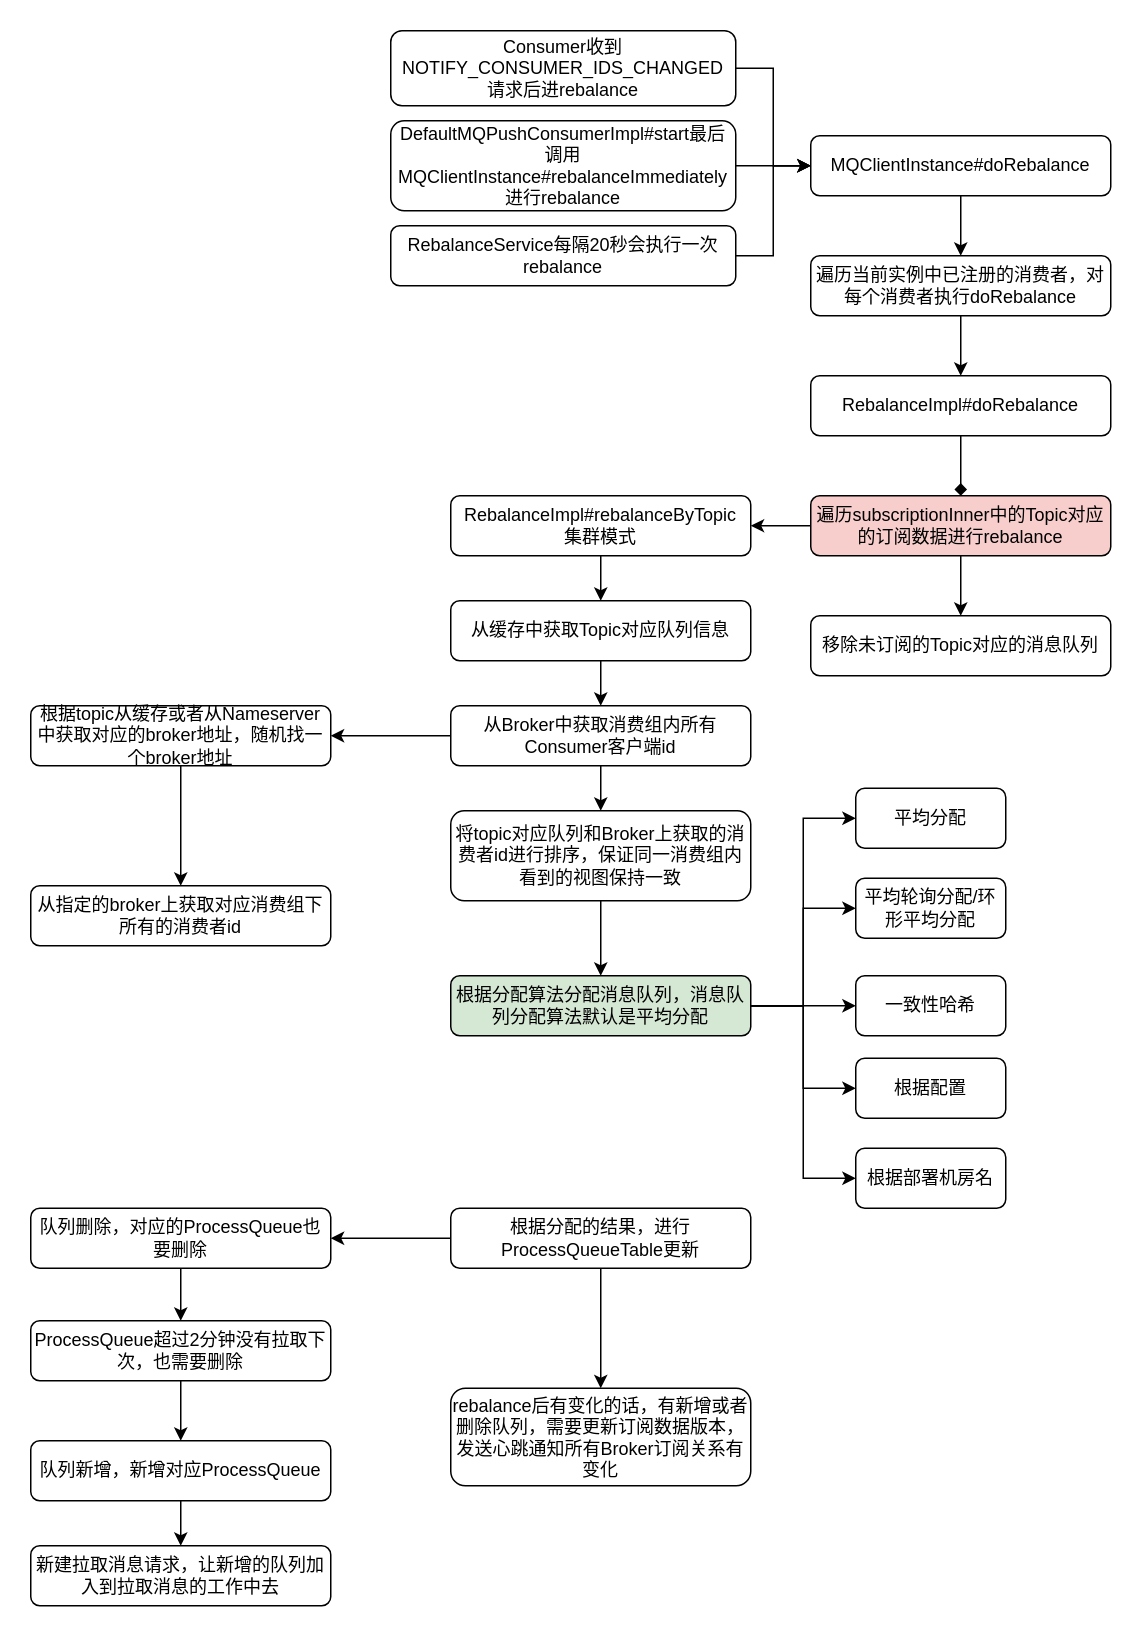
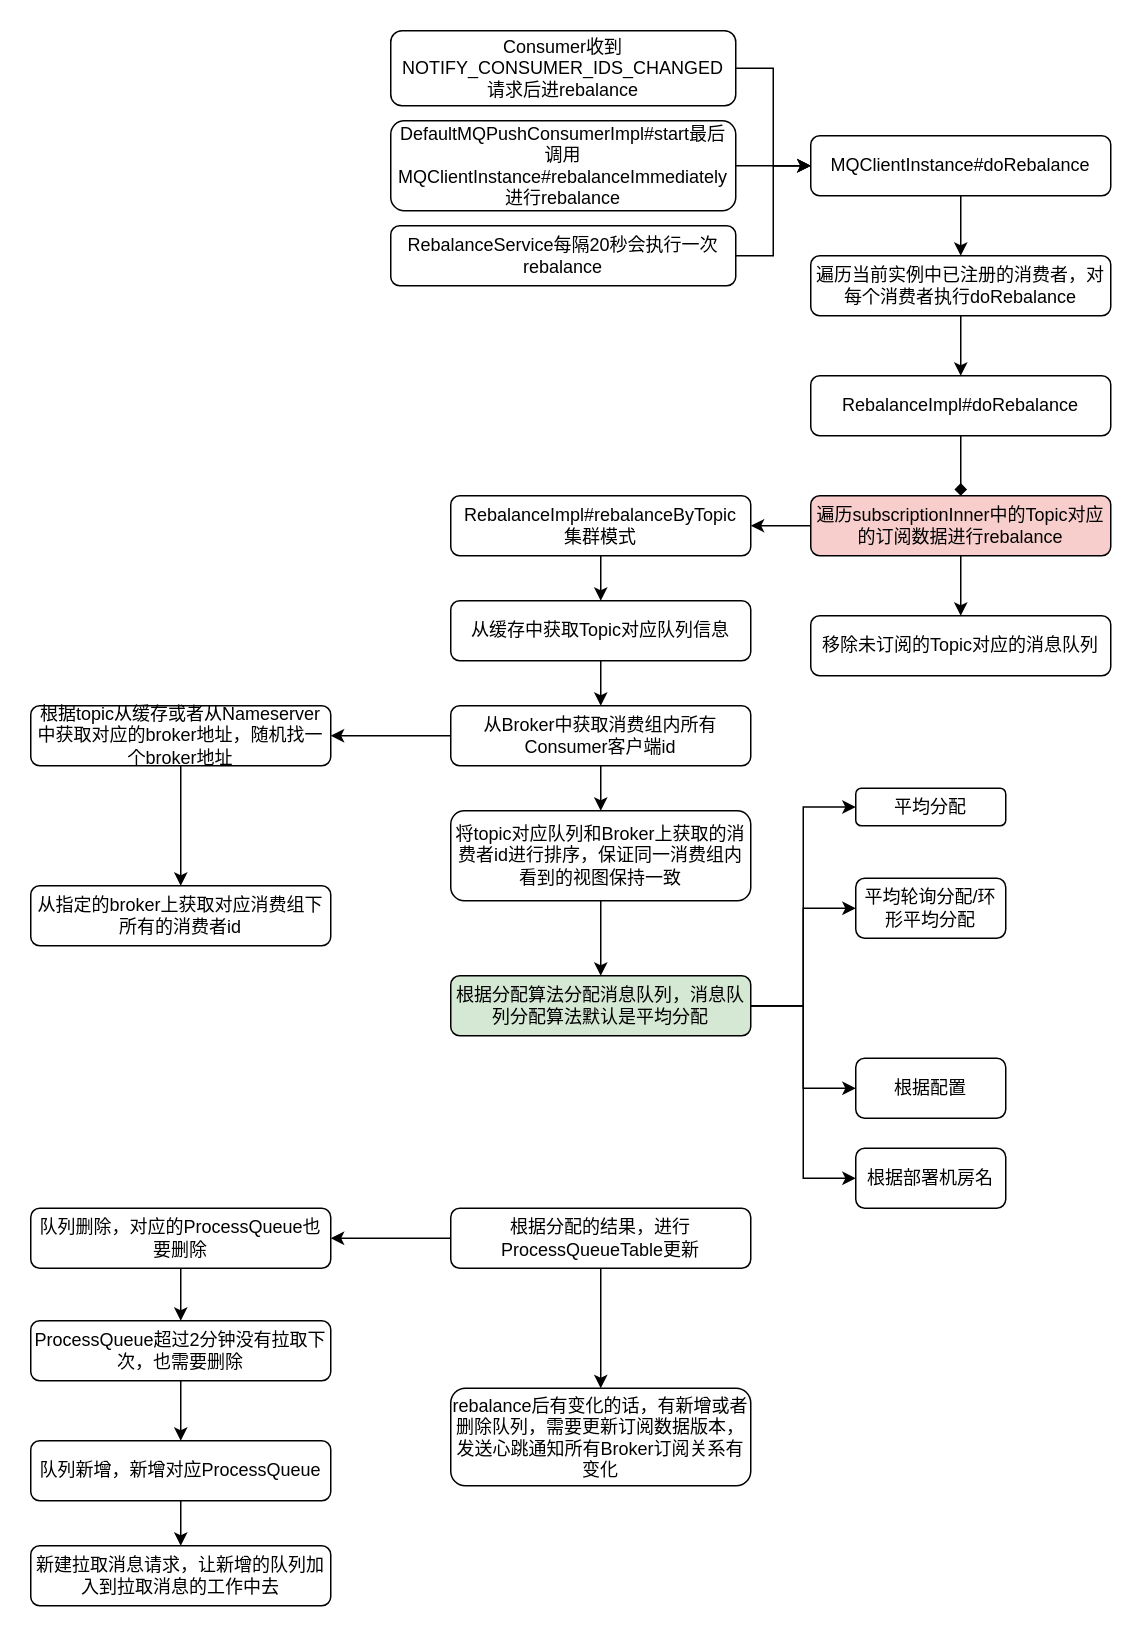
node "平均分配": size 150x60 -> 150x38
edge "根据分配算法分配消息队列，消息队列分配算法默认是平均分配" -> "一致性哈希": removed
node "一致性哈希": removed
